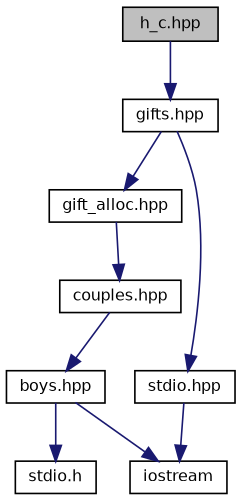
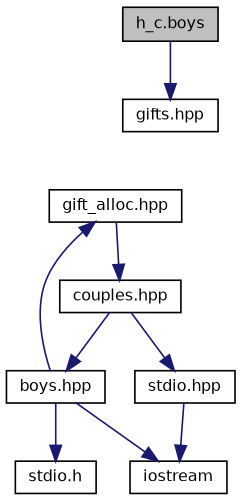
node "h_c.hpp": label "h_c.hpp" -> "h_c.boys"
edge "gifts.hpp" -> "gift_alloc.hpp": now "boys.hpp" -> "gift_alloc.hpp"
edge "gifts.hpp" -> "stdio.hpp": now "couples.hpp" -> "stdio.hpp"
